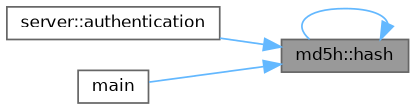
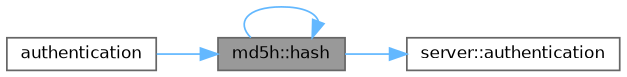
edge "server::authentication" -> "md5h::hash": reversed
node "main": label "main" -> "authentication"
